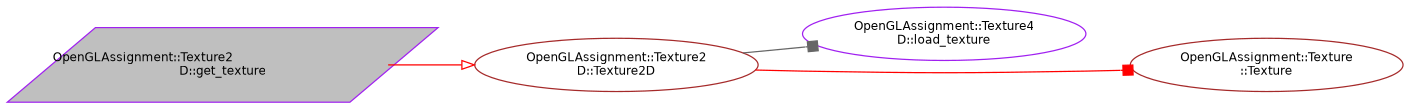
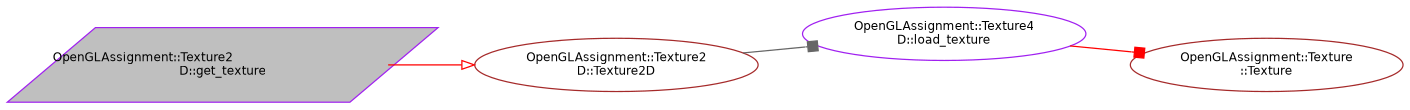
edge "OpenGLAssignment::Texture2 D::Texture2D" -> "OpenGLAssignment::Texture ::Texture": now "OpenGLAssignment::Texture4 D::load_texture" -> "OpenGLAssignment::Texture ::Texture"
